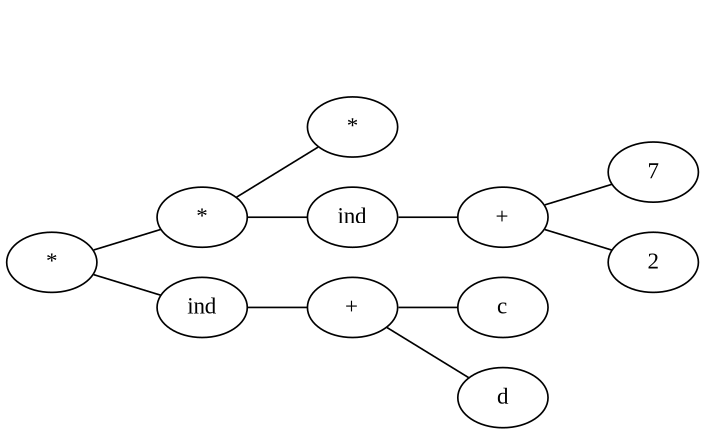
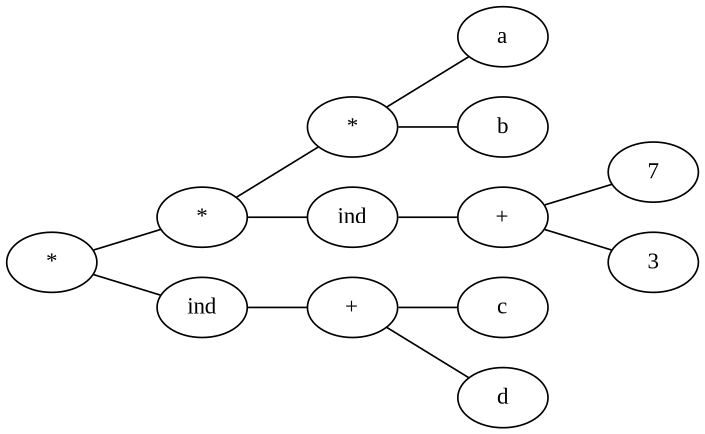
node "a": added
node "b": added
node "2": label "2" -> "3"
